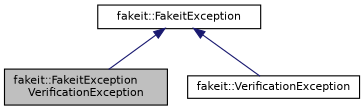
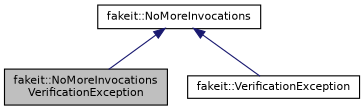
node "fakeit::FakeitException": label "fakeit::FakeitException" -> "fakeit::NoMoreInvocations"
node "fakeit::FakeitException VerificationException": label "fakeit::FakeitException VerificationException" -> "fakeit::NoMoreInvocations VerificationException"
